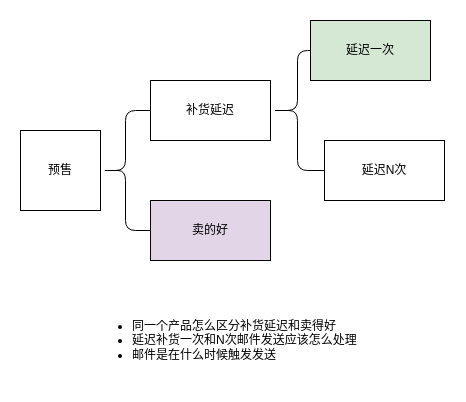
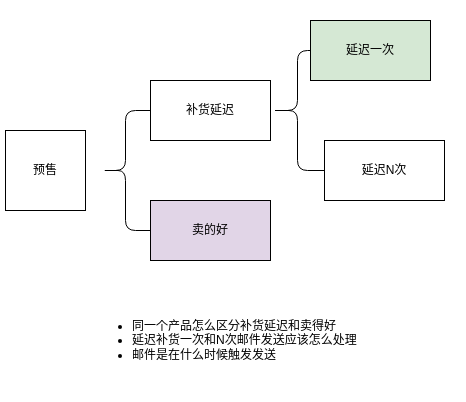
node "预售": moved (61, 171) -> (46, 171)
